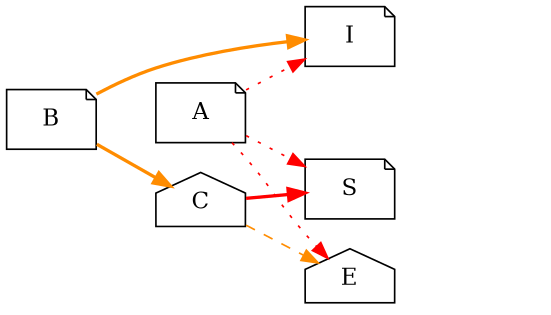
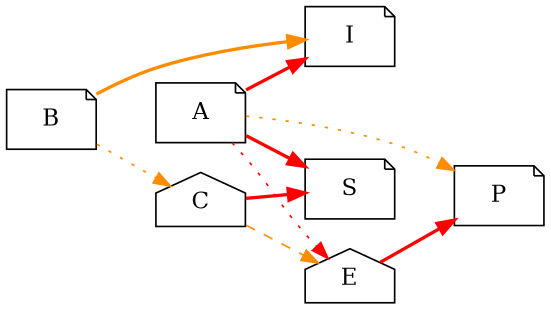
edge "A" -> "I": style dotted -> bold
edge "A" -> "S": style dotted -> bold
edge "B" -> "C": style bold -> dotted
node "P": added
